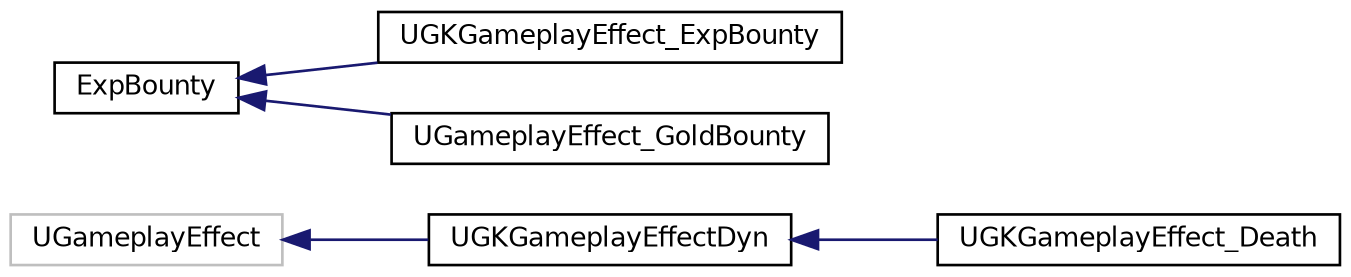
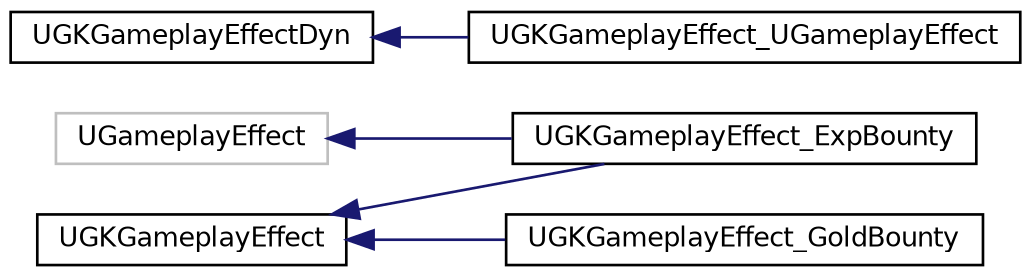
node "ExpBounty": label "ExpBounty" -> "UGKGameplayEffect"
node "UGameplayEffect_GoldBounty": label "UGameplayEffect_GoldBounty" -> "UGKGameplayEffect_GoldBounty"
edge "UGKGameplayEffectDyn" -> "UGameplayEffect": now "UGKGameplayEffect_ExpBounty" -> "UGameplayEffect"
node "UGKGameplayEffect_Death": label "UGKGameplayEffect_Death" -> "UGKGameplayEffect_UGameplayEffect"
